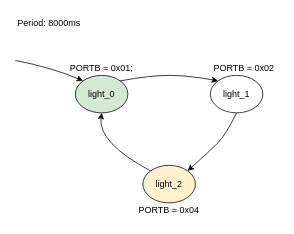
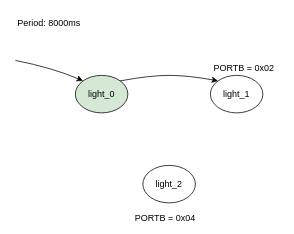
node "PORTB = 0x01;": removed
edge "light_1" -> "light_2": removed
edge "light_2" -> "light_0": removed
node "light_2": fillcolor #fff2cc -> #ffffff
node "PORTB = 0x04": moved (169, 210) -> (165, 218)
